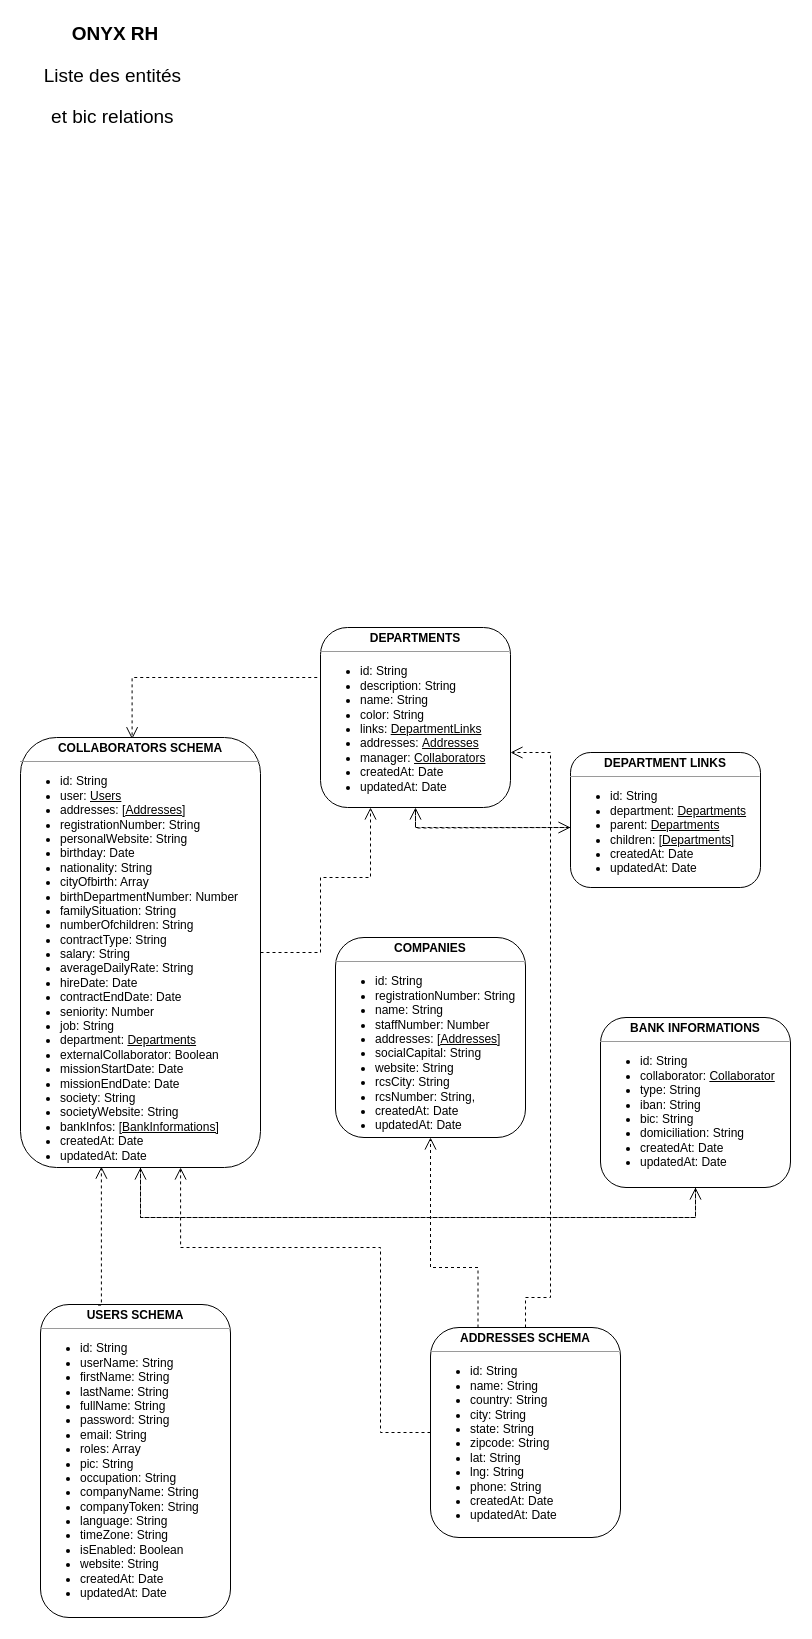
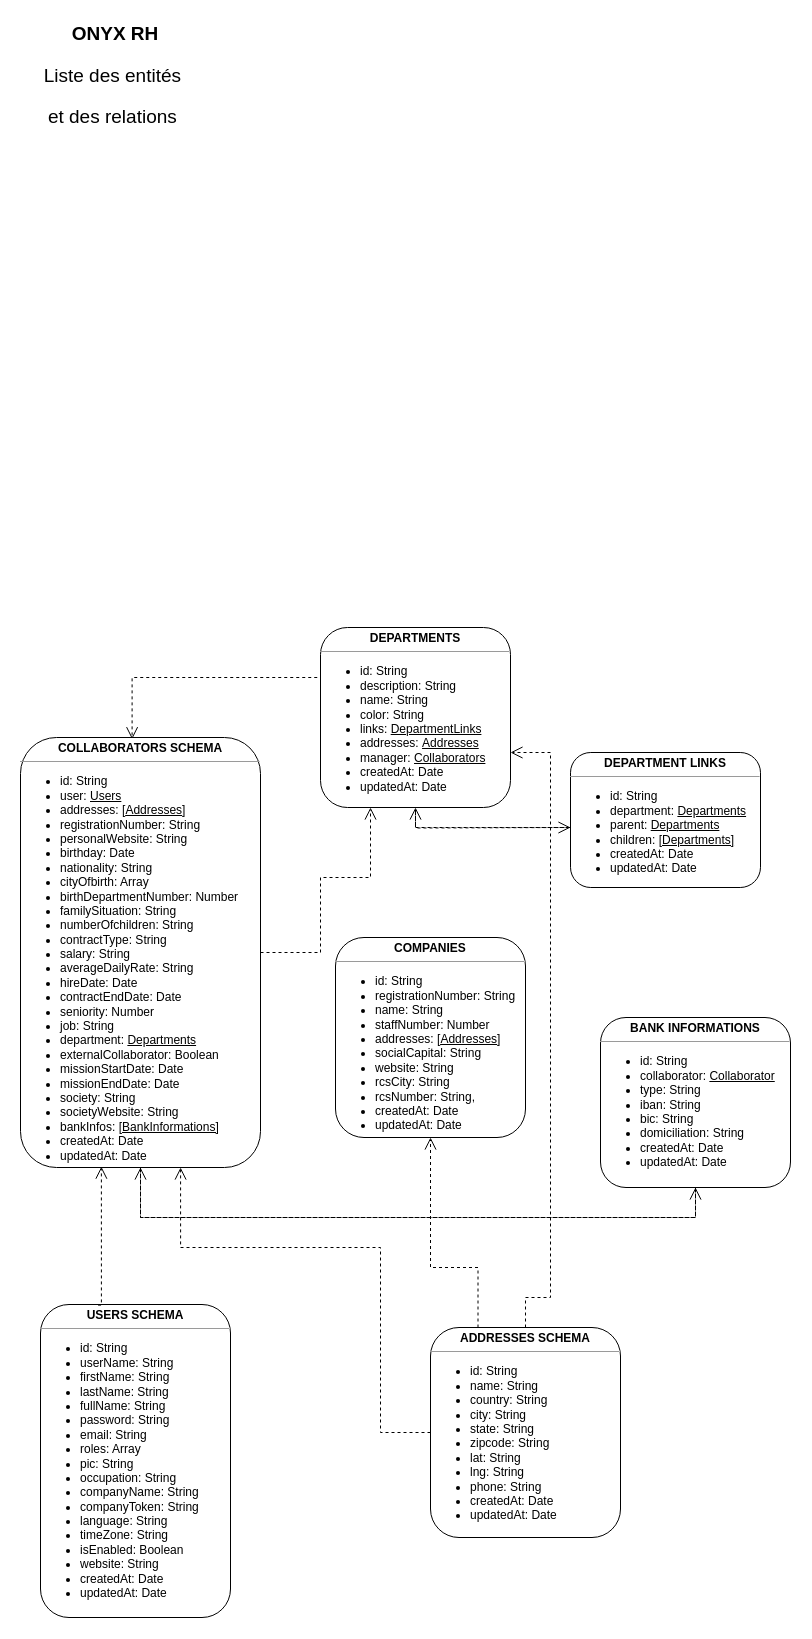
node "ONYX RHListe des entités et bic relations": label "ONYX RHListe des entités et bic relations" -> "ONYX RHListe des entités et des relations"
